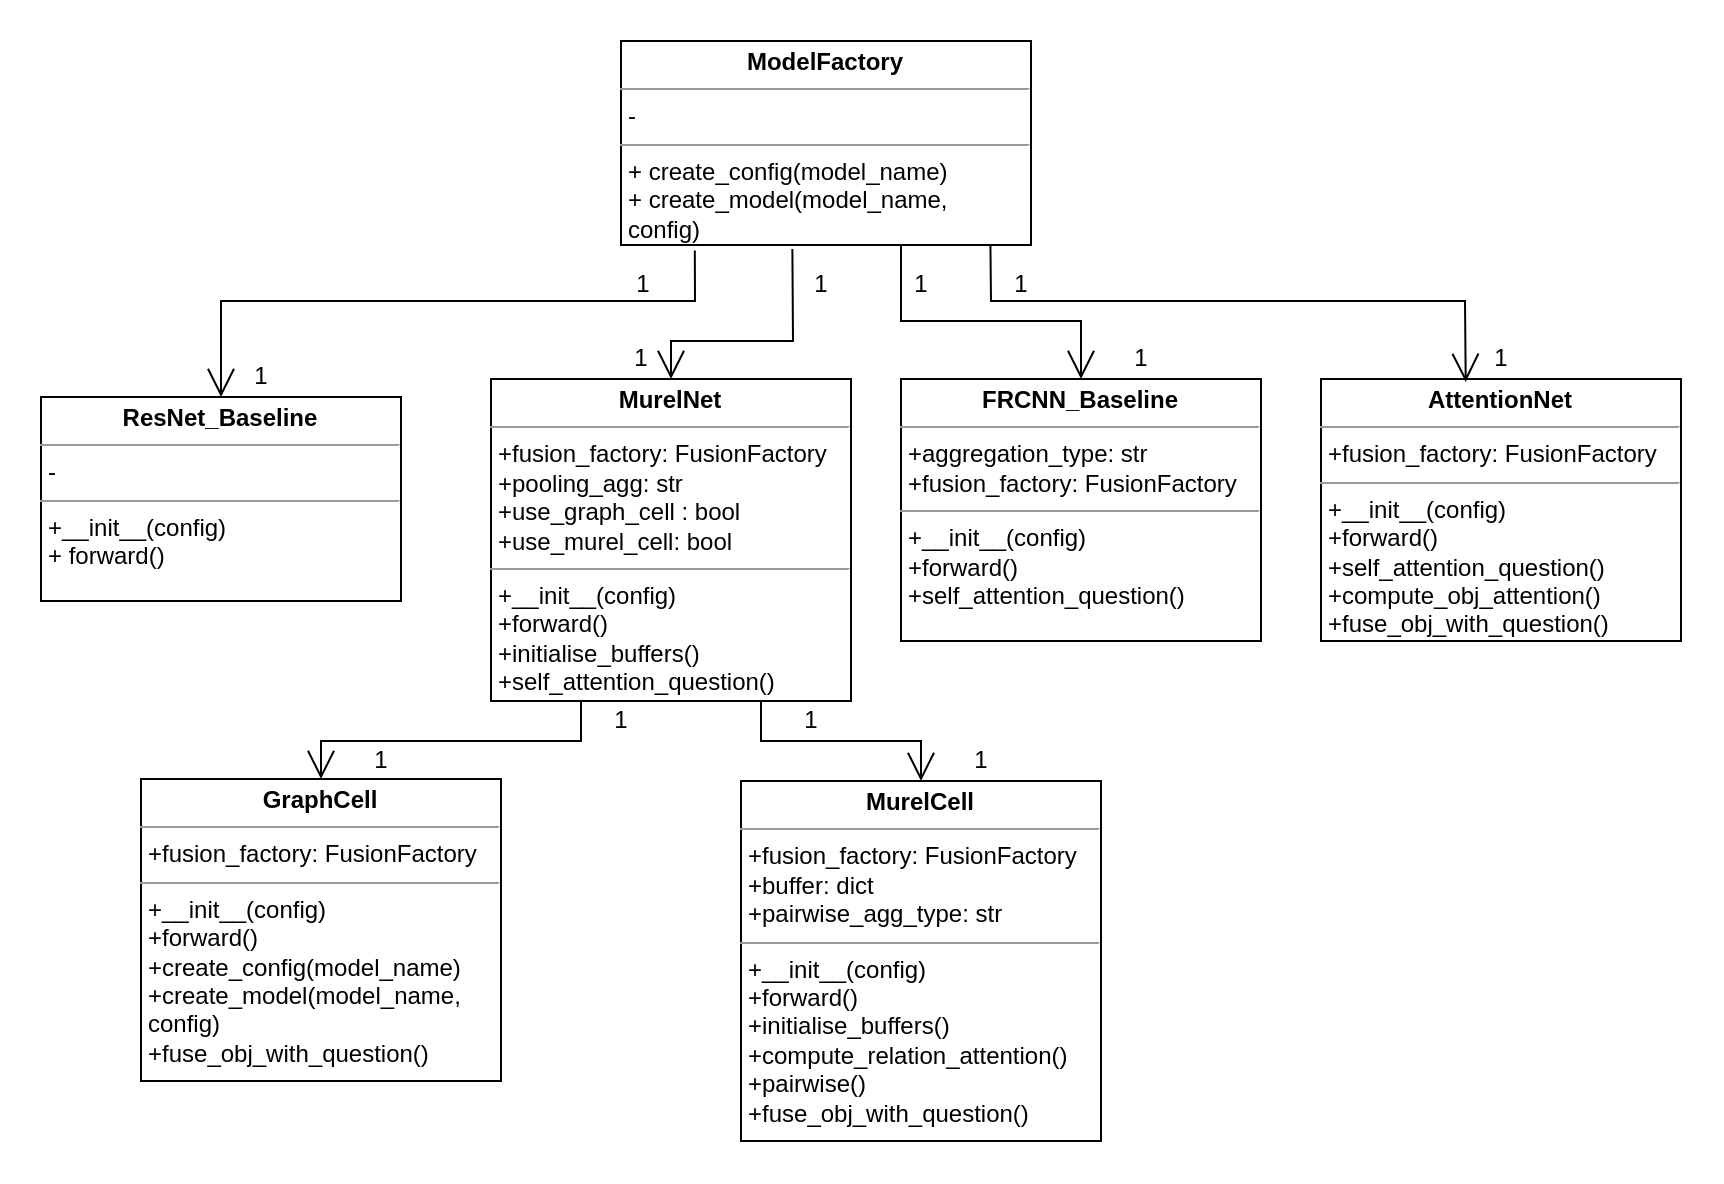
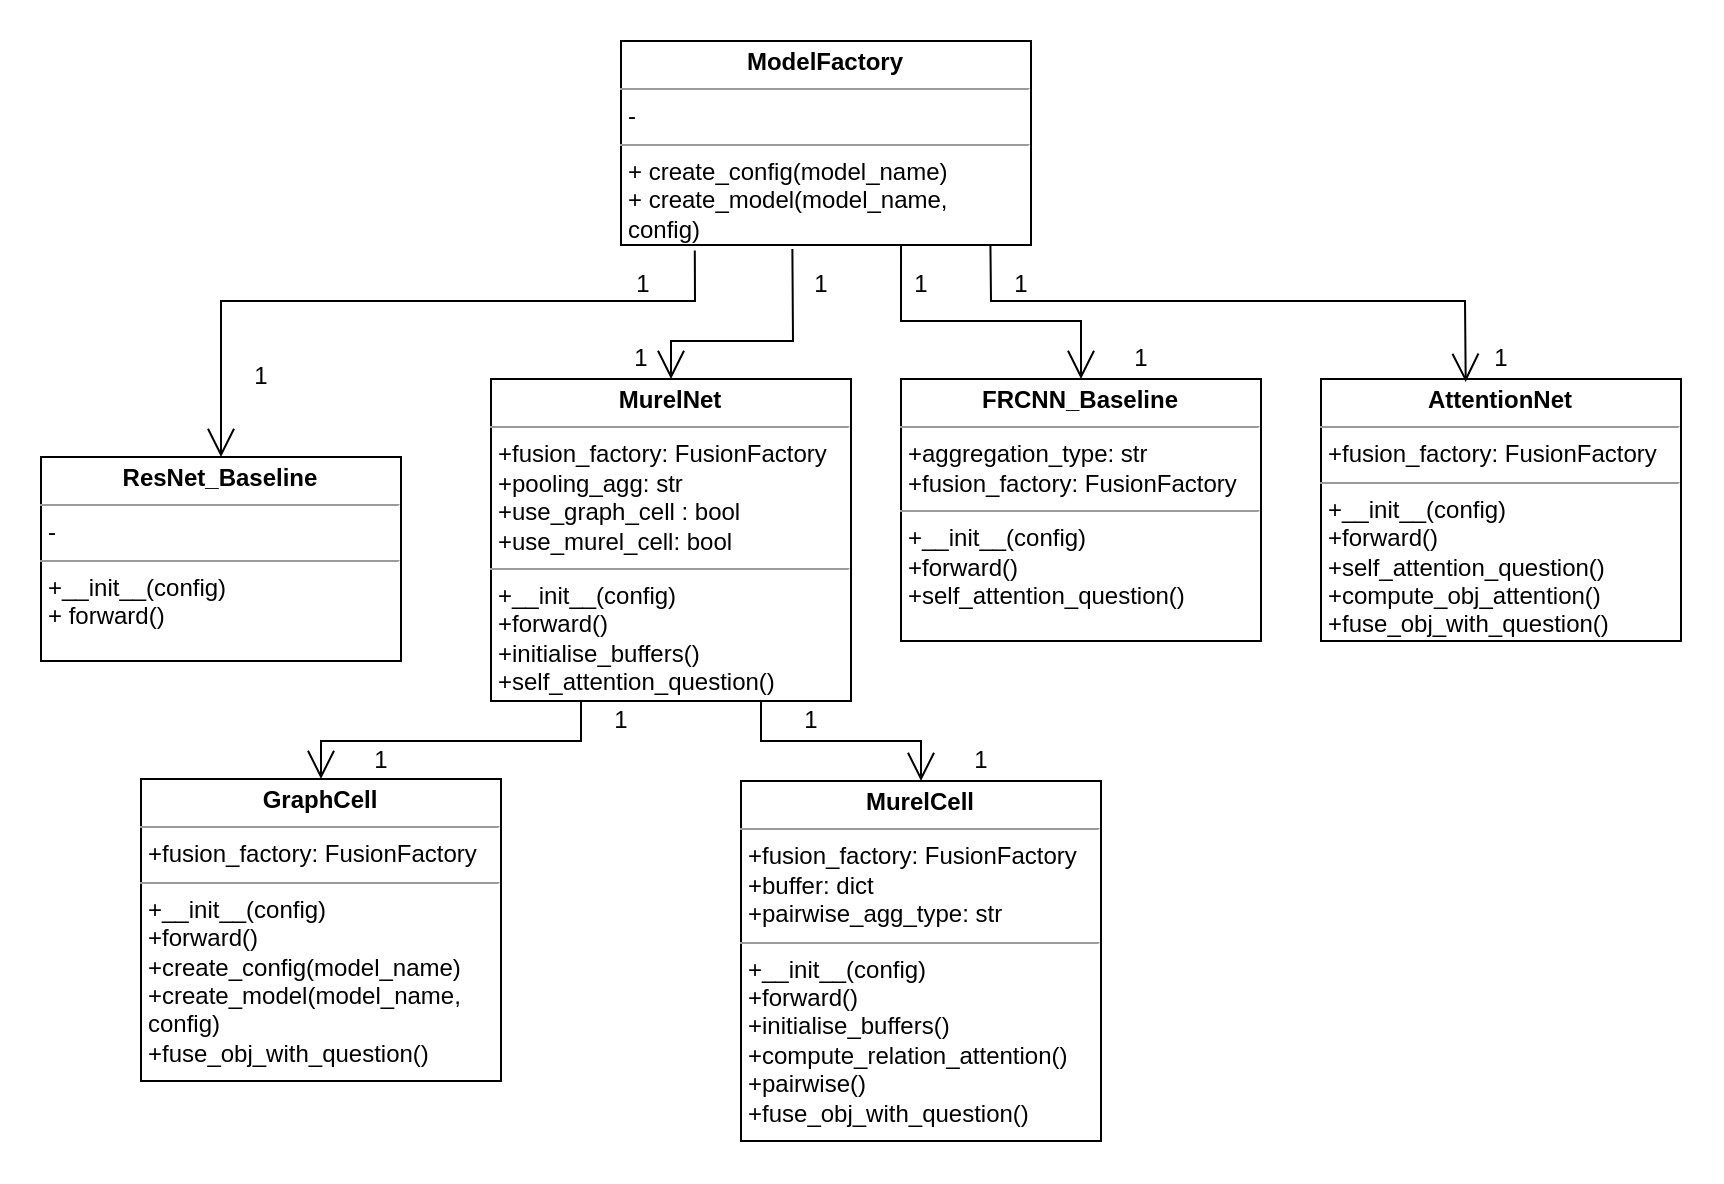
node "ResNet_Baseline - +__init__(config) + forward()": moved (221, 499) -> (221, 559)
